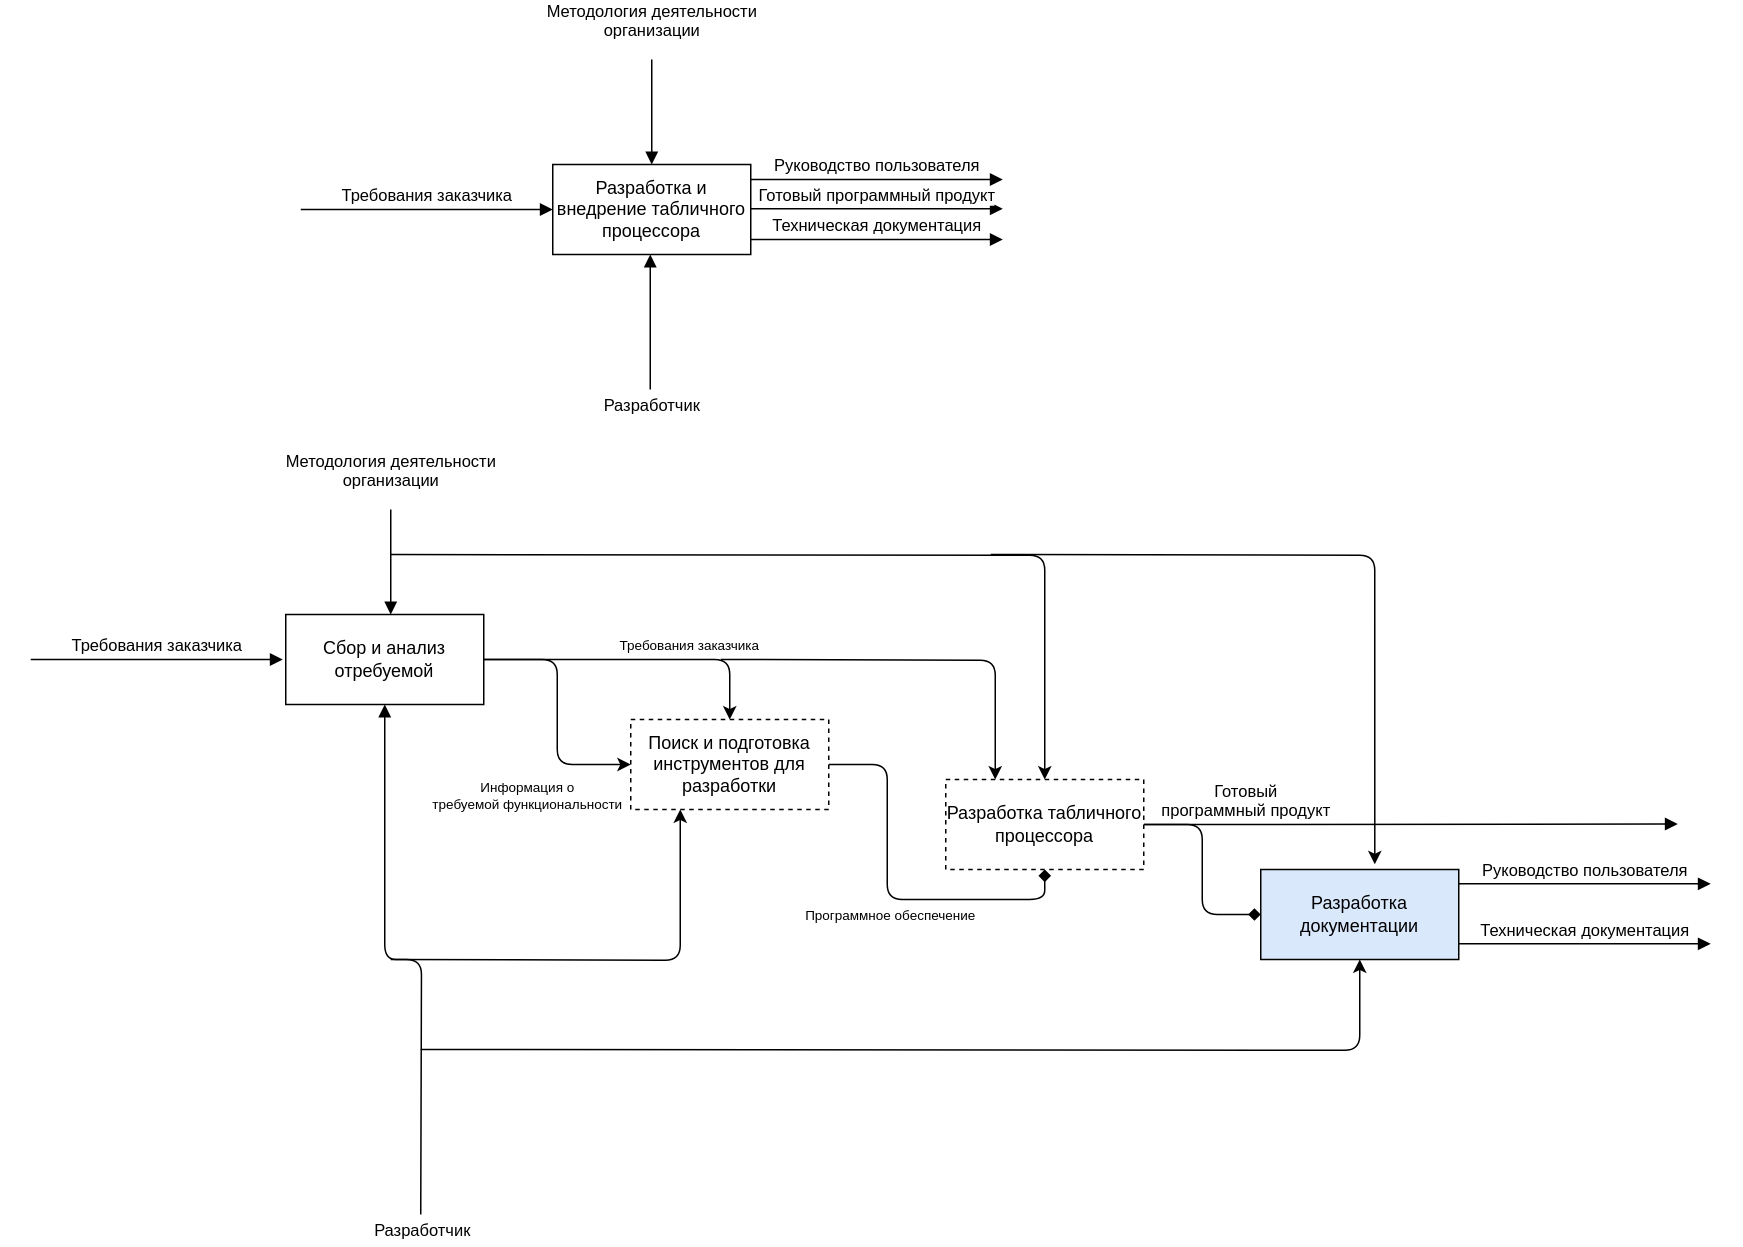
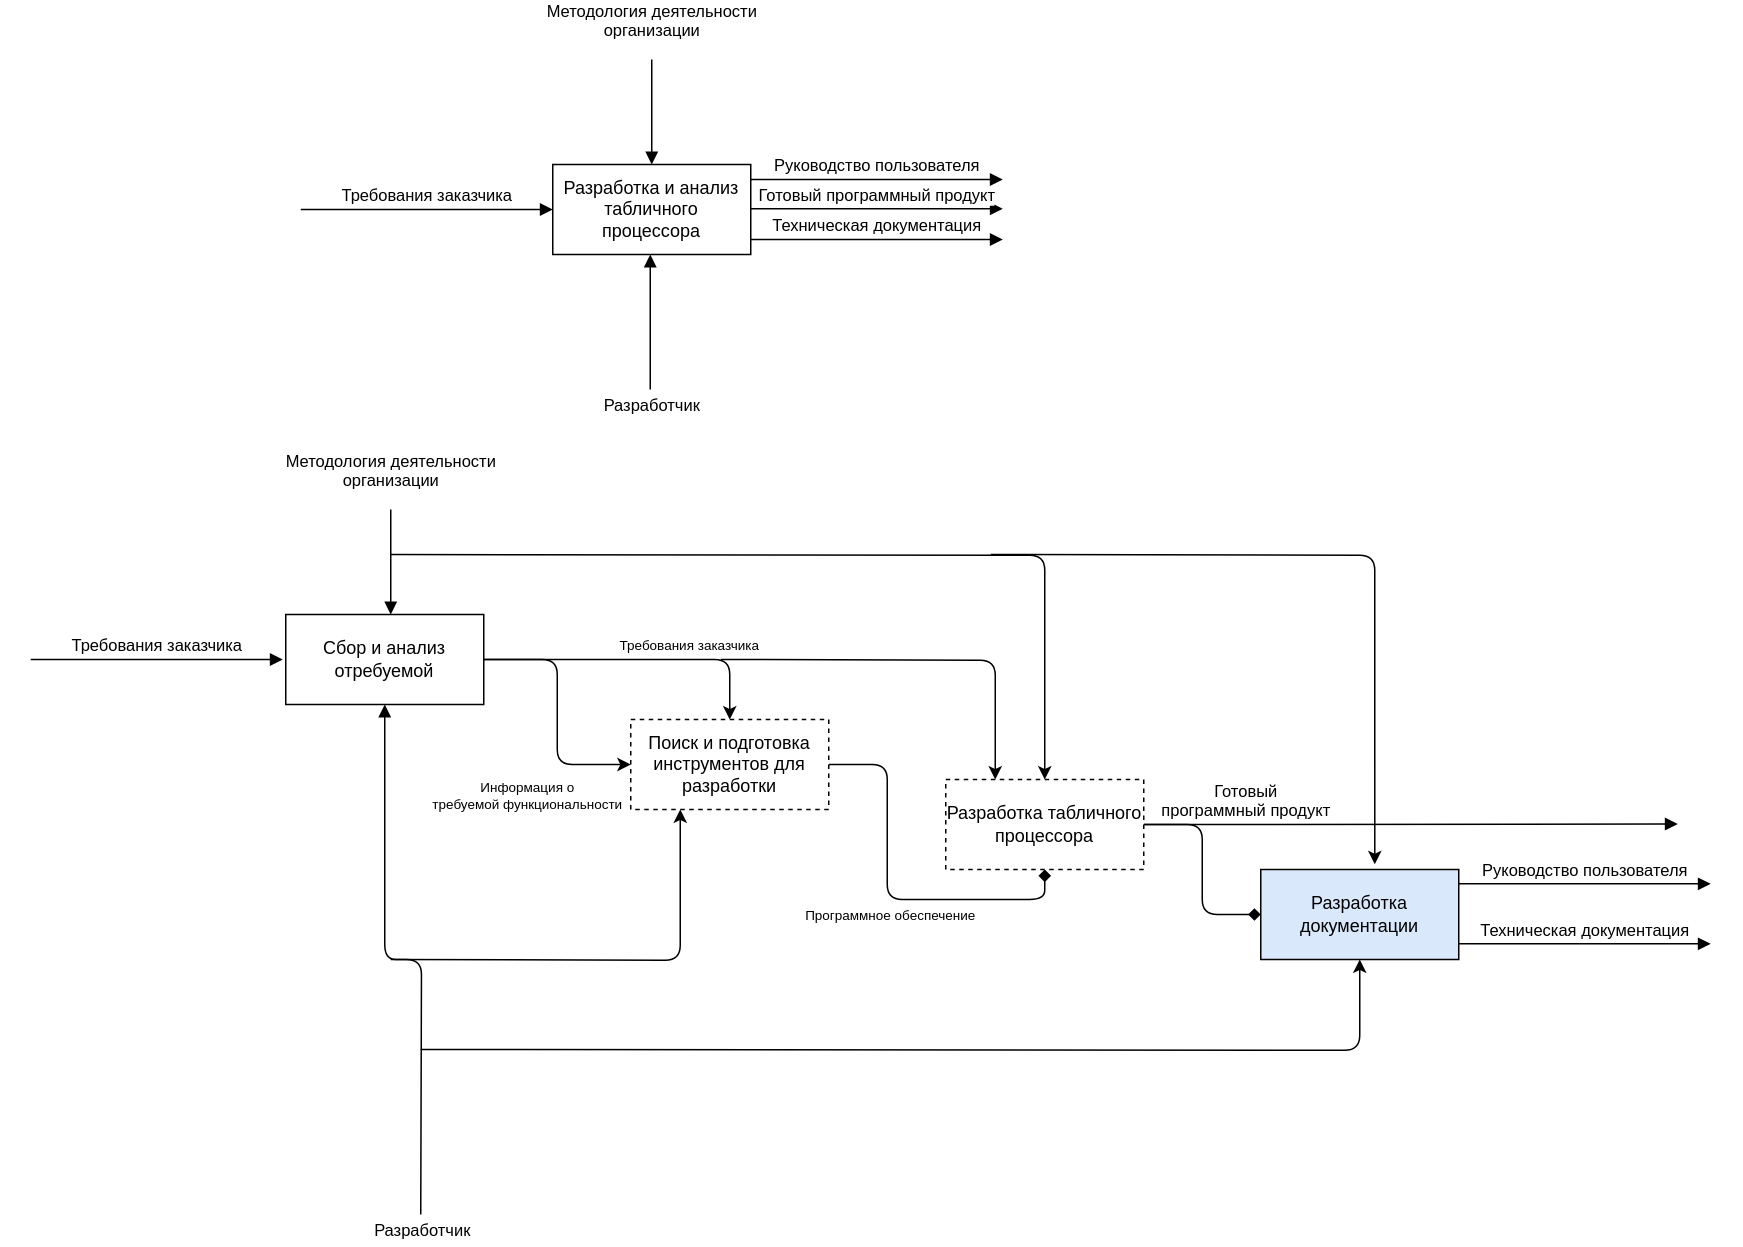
node "Разработка и внедрение табличного процессора": label "Разработка и внедрение табличного процессора" -> "Разработка и анализ табличного процессора"
